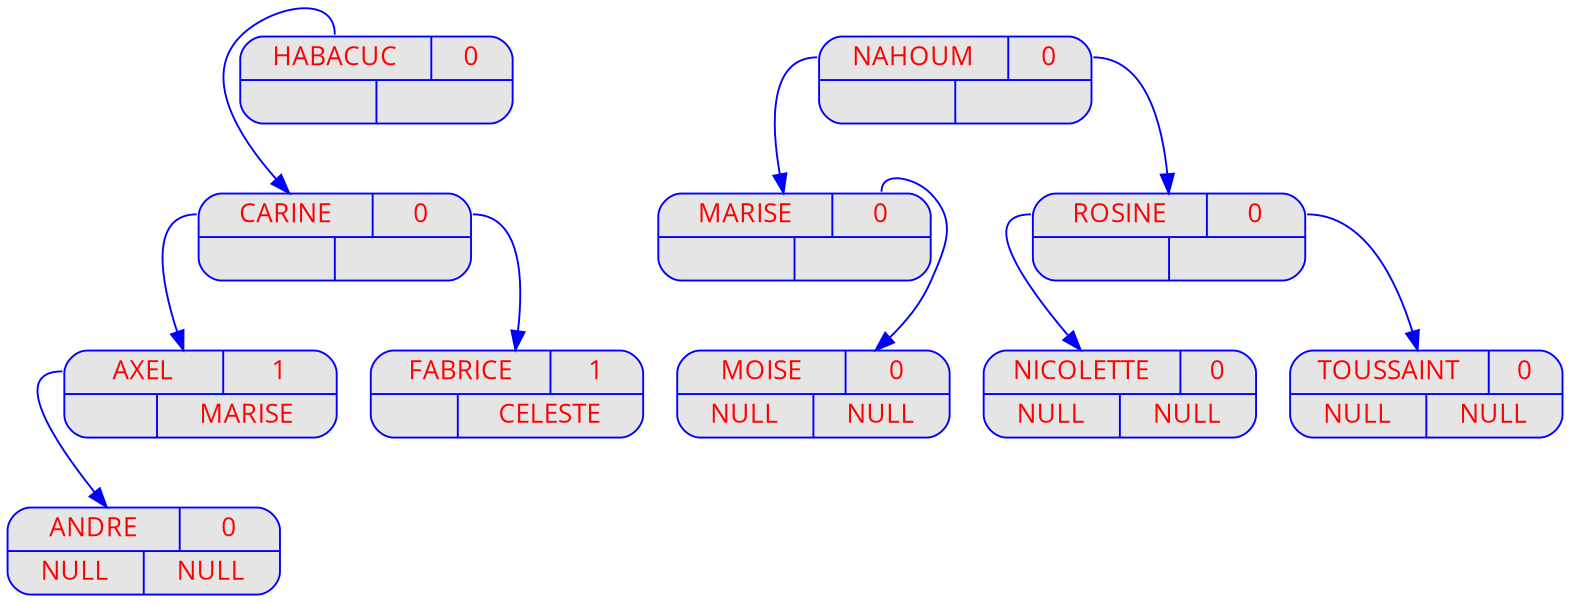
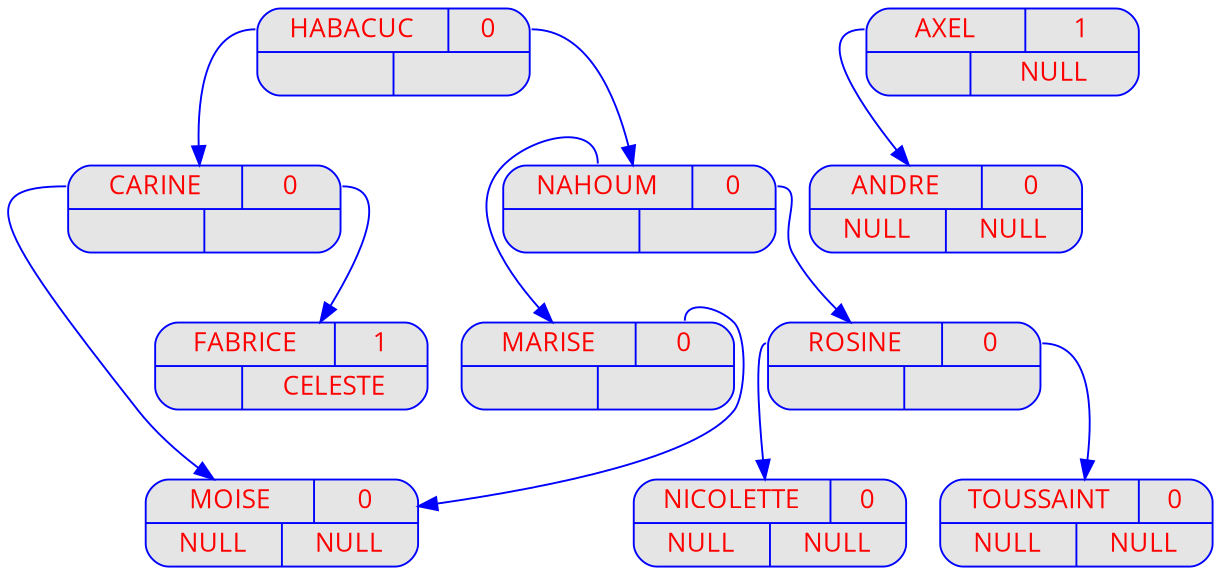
edge "HABACUC" -> "NAHOUM": added
edge "CARINE" -> "AXEL": now "CARINE" -> "MOISE"
node "AXEL": text "MARISE" -> "NULL"
